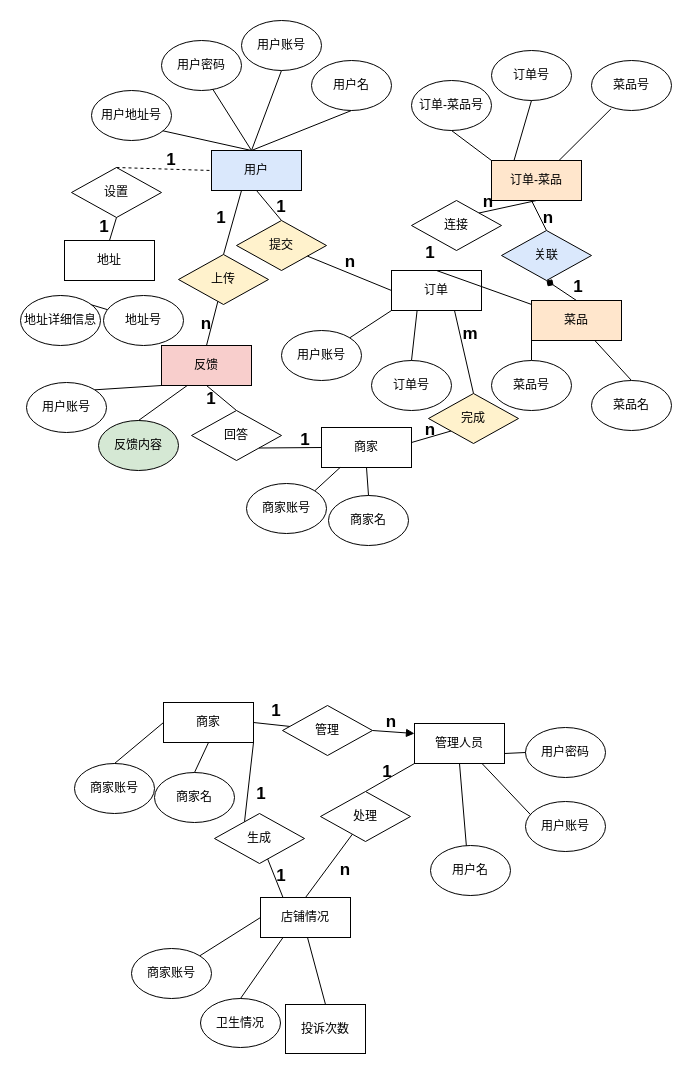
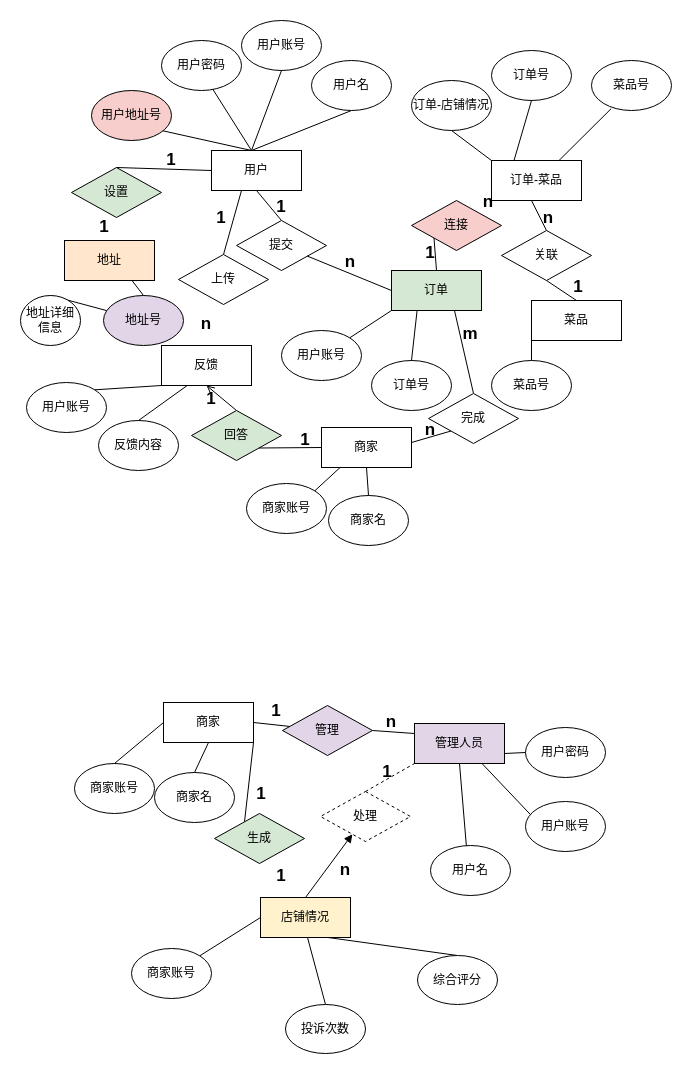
node "订单-菜品号": label "订单-菜品号" -> "订单-店铺情况"
node "用户地址号": fillcolor #ffffff -> #f8cecc
edge "用户" -- "设置": style dashed -> solid
node "用户": fillcolor #dae8fc -> #ffffff
node "订单-菜品": fillcolor #ffe6cc -> #ffffff
node "设置": fillcolor #ffffff -> #d5e8d4
edge "订单-菜品" -- "连接": removed
node "连接": fillcolor #ffffff -> #f8cecc
edge "设置" -- "地址": removed
node "提交": fillcolor #fff2cc -> #ffffff
node "关联": fillcolor #dae8fc -> #ffffff
node "地址": fillcolor #ffffff -> #ffe6cc
node "上传": fillcolor #fff2cc -> #ffffff
edge "菜品" -> "关联": arrowhead diamond -> none
edge "订单" -- "菜品": now "订单" -- "连接"
edge "地址" -- "地址号": added
node "订单": fillcolor #ffffff -> #d5e8d4
node "地址详细信息": size 80x50 -> 60x50
node "地址号": fillcolor #ffffff -> #e1d5e7
node "菜品": fillcolor #ffe6cc -> #ffffff
edge "上传" -- "反馈": removed
edge "菜品" -- "菜品名": removed
node "反馈": fillcolor #f8cecc -> #ffffff
edge "反馈" -- "回答": arrowhead none -> open
node "菜品名": removed
node "完成": fillcolor #fff2cc -> #ffffff
node "回答": fillcolor #ffffff -> #d5e8d4
node "反馈内容": fillcolor #d5e8d4 -> #ffffff
node "管理": fillcolor #ffffff -> #e1d5e7
edge "管理" -> "管理人员": arrowhead block -> none
node "管理人员": fillcolor #ffffff -> #e1d5e7
edge "管理人员" -- "处理": style solid -> dashed
node "处理": style solid -> dashed
node "生成": fillcolor #ffffff -> #d5e8d4
edge "处理" -- "店铺情况": arrowhead none -> block
edge "生成" -- "店铺情况": removed
node "店铺情况": fillcolor #ffffff -> #fff2cc
edge "店铺情况" -- "综合评分": added
edge "店铺情况" -- "卫生情况": removed
node "综合评分": added
node "卫生情况": removed
node "投诉次数": shape rectangle -> ellipse
